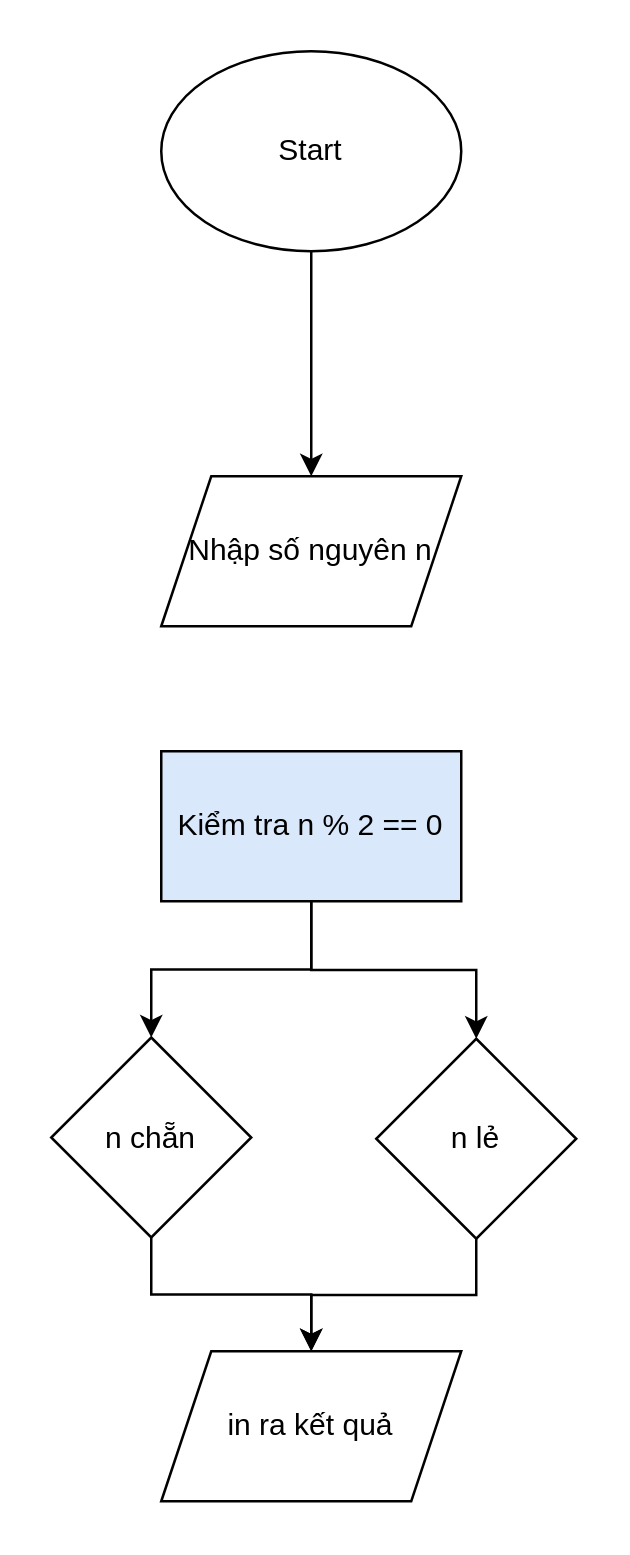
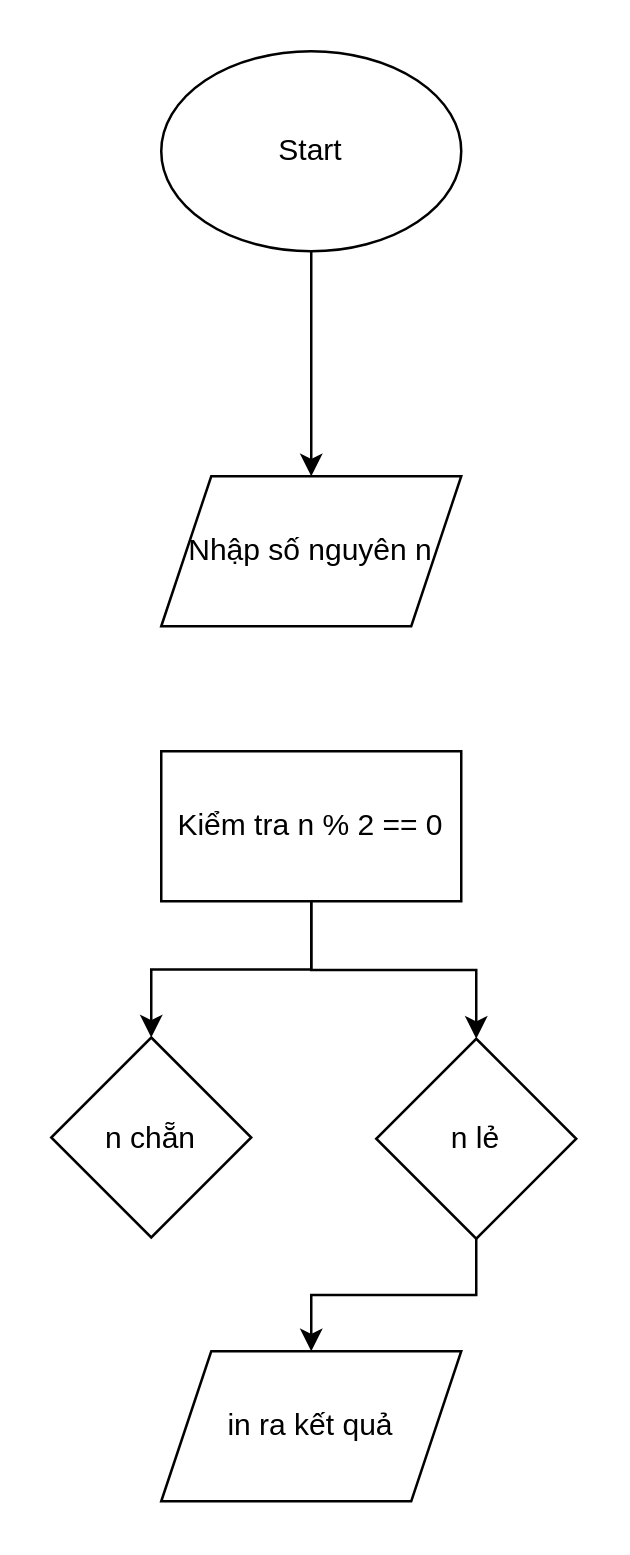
node "Kiểm tra n % 2 == 0": fillcolor #dae8fc -> #ffffff
edge "n chẵn" -> "in ra kết quả": removed
